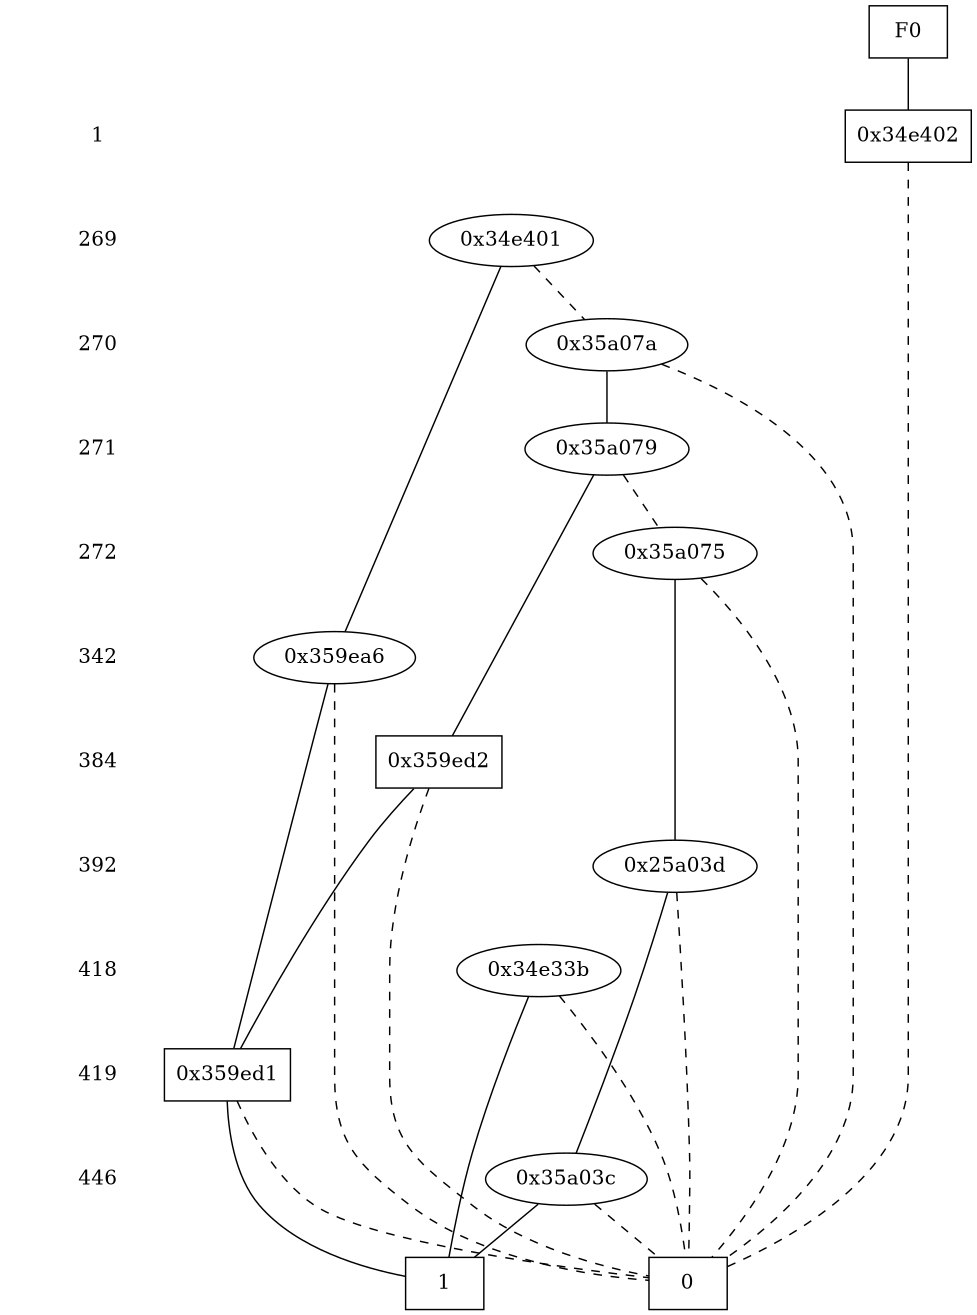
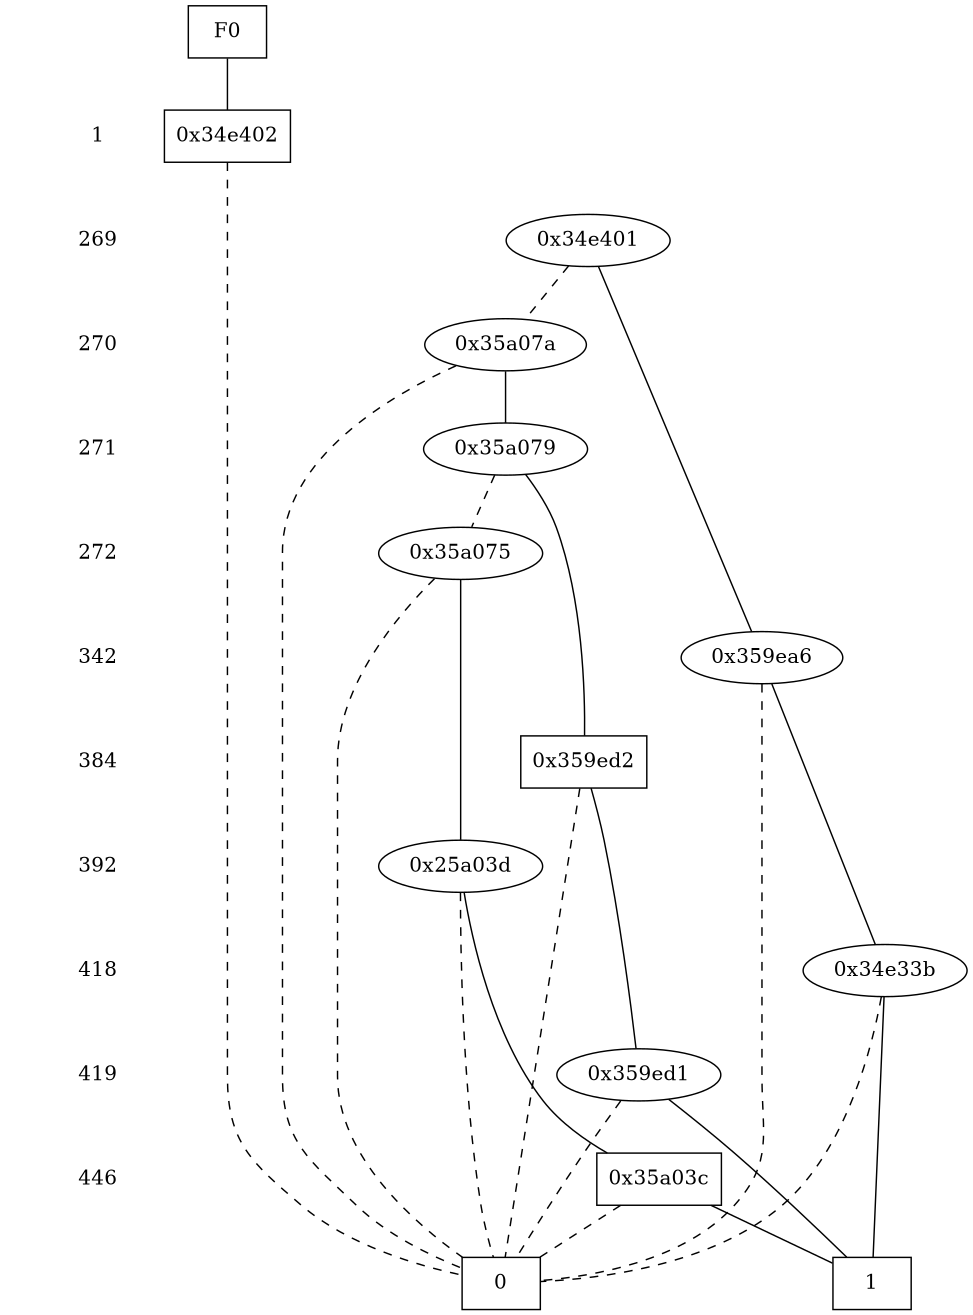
edge "0x359ea6" -- "0x359ed1": now "0x359ea6" -- "0x34e33b"
node "0x359ed1": shape box -> ellipse
node "0x35a03c": shape ellipse -> box
